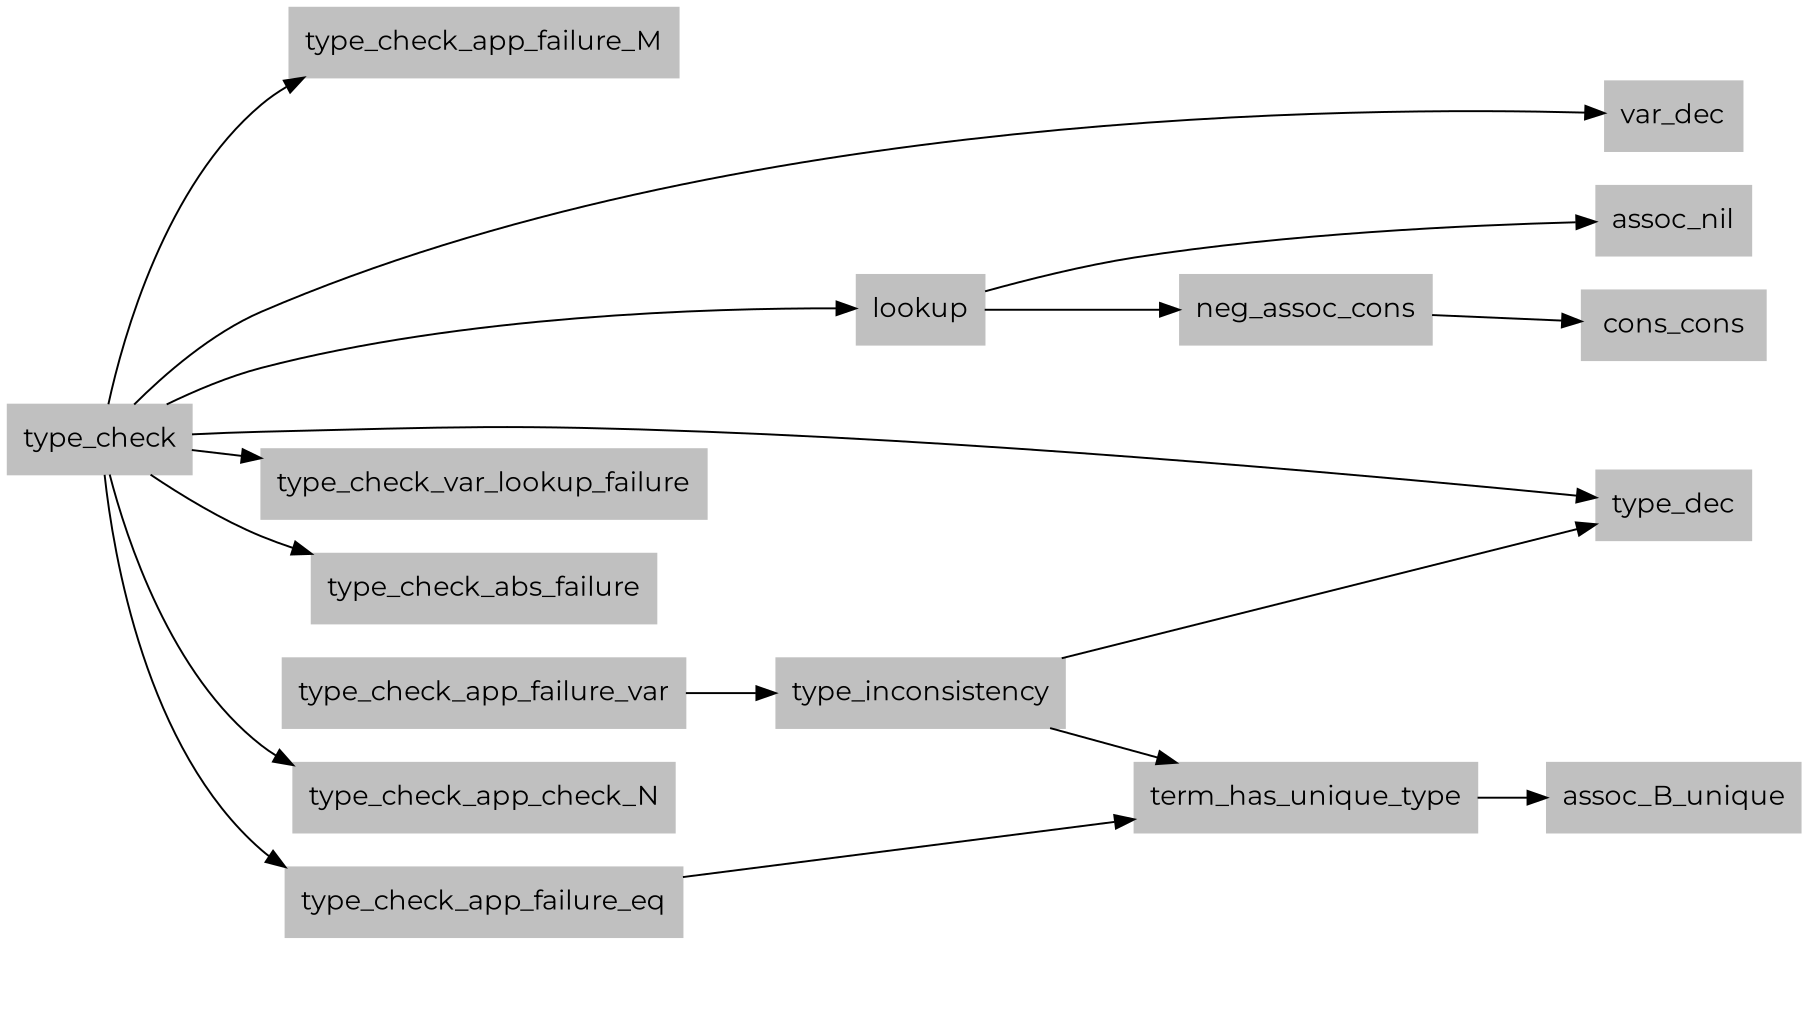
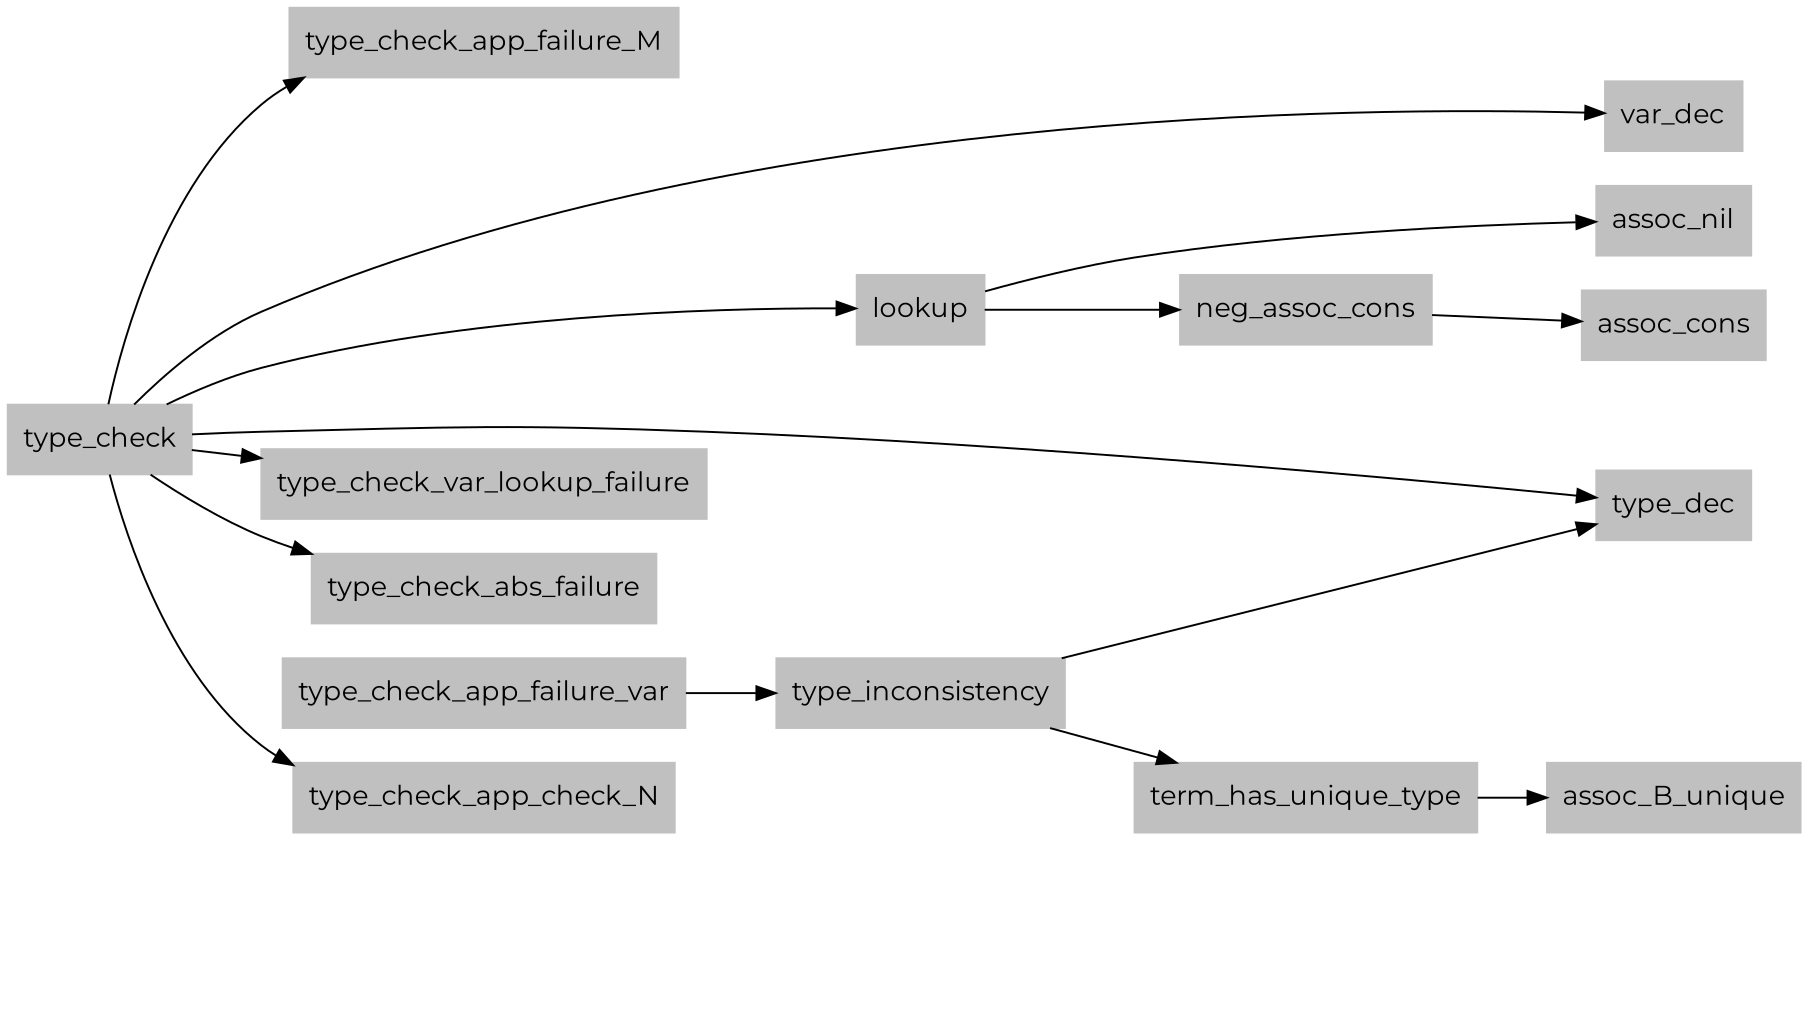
node "cons_cons": label "cons_cons" -> "assoc_cons"
node "type_check_app_failure_eq": removed
